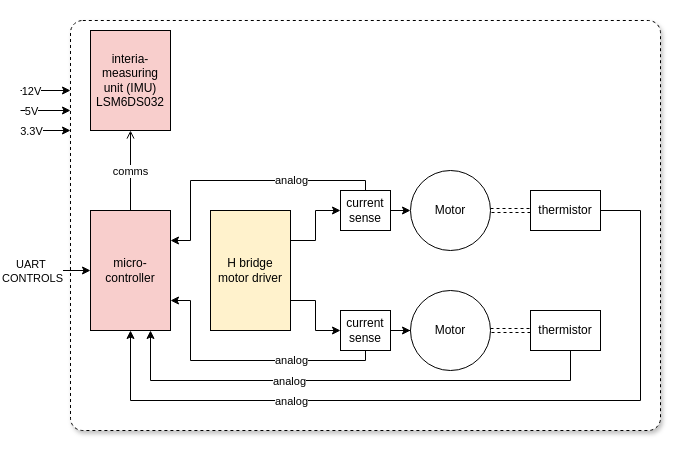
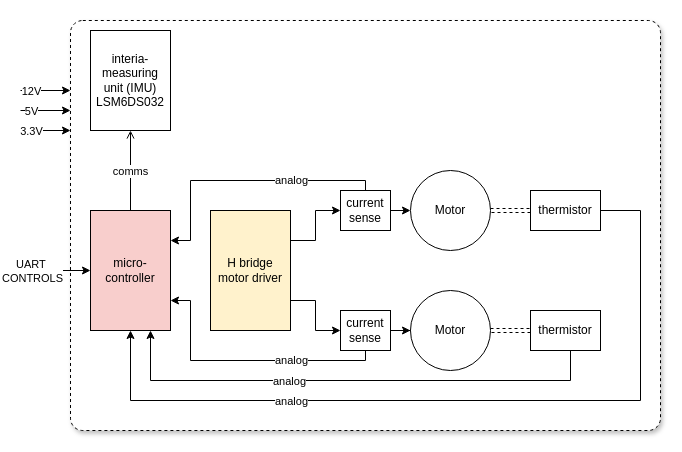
node "interia- measuring unit (IMU) LSM6DS032": fillcolor #f8cecc -> #ffffff
